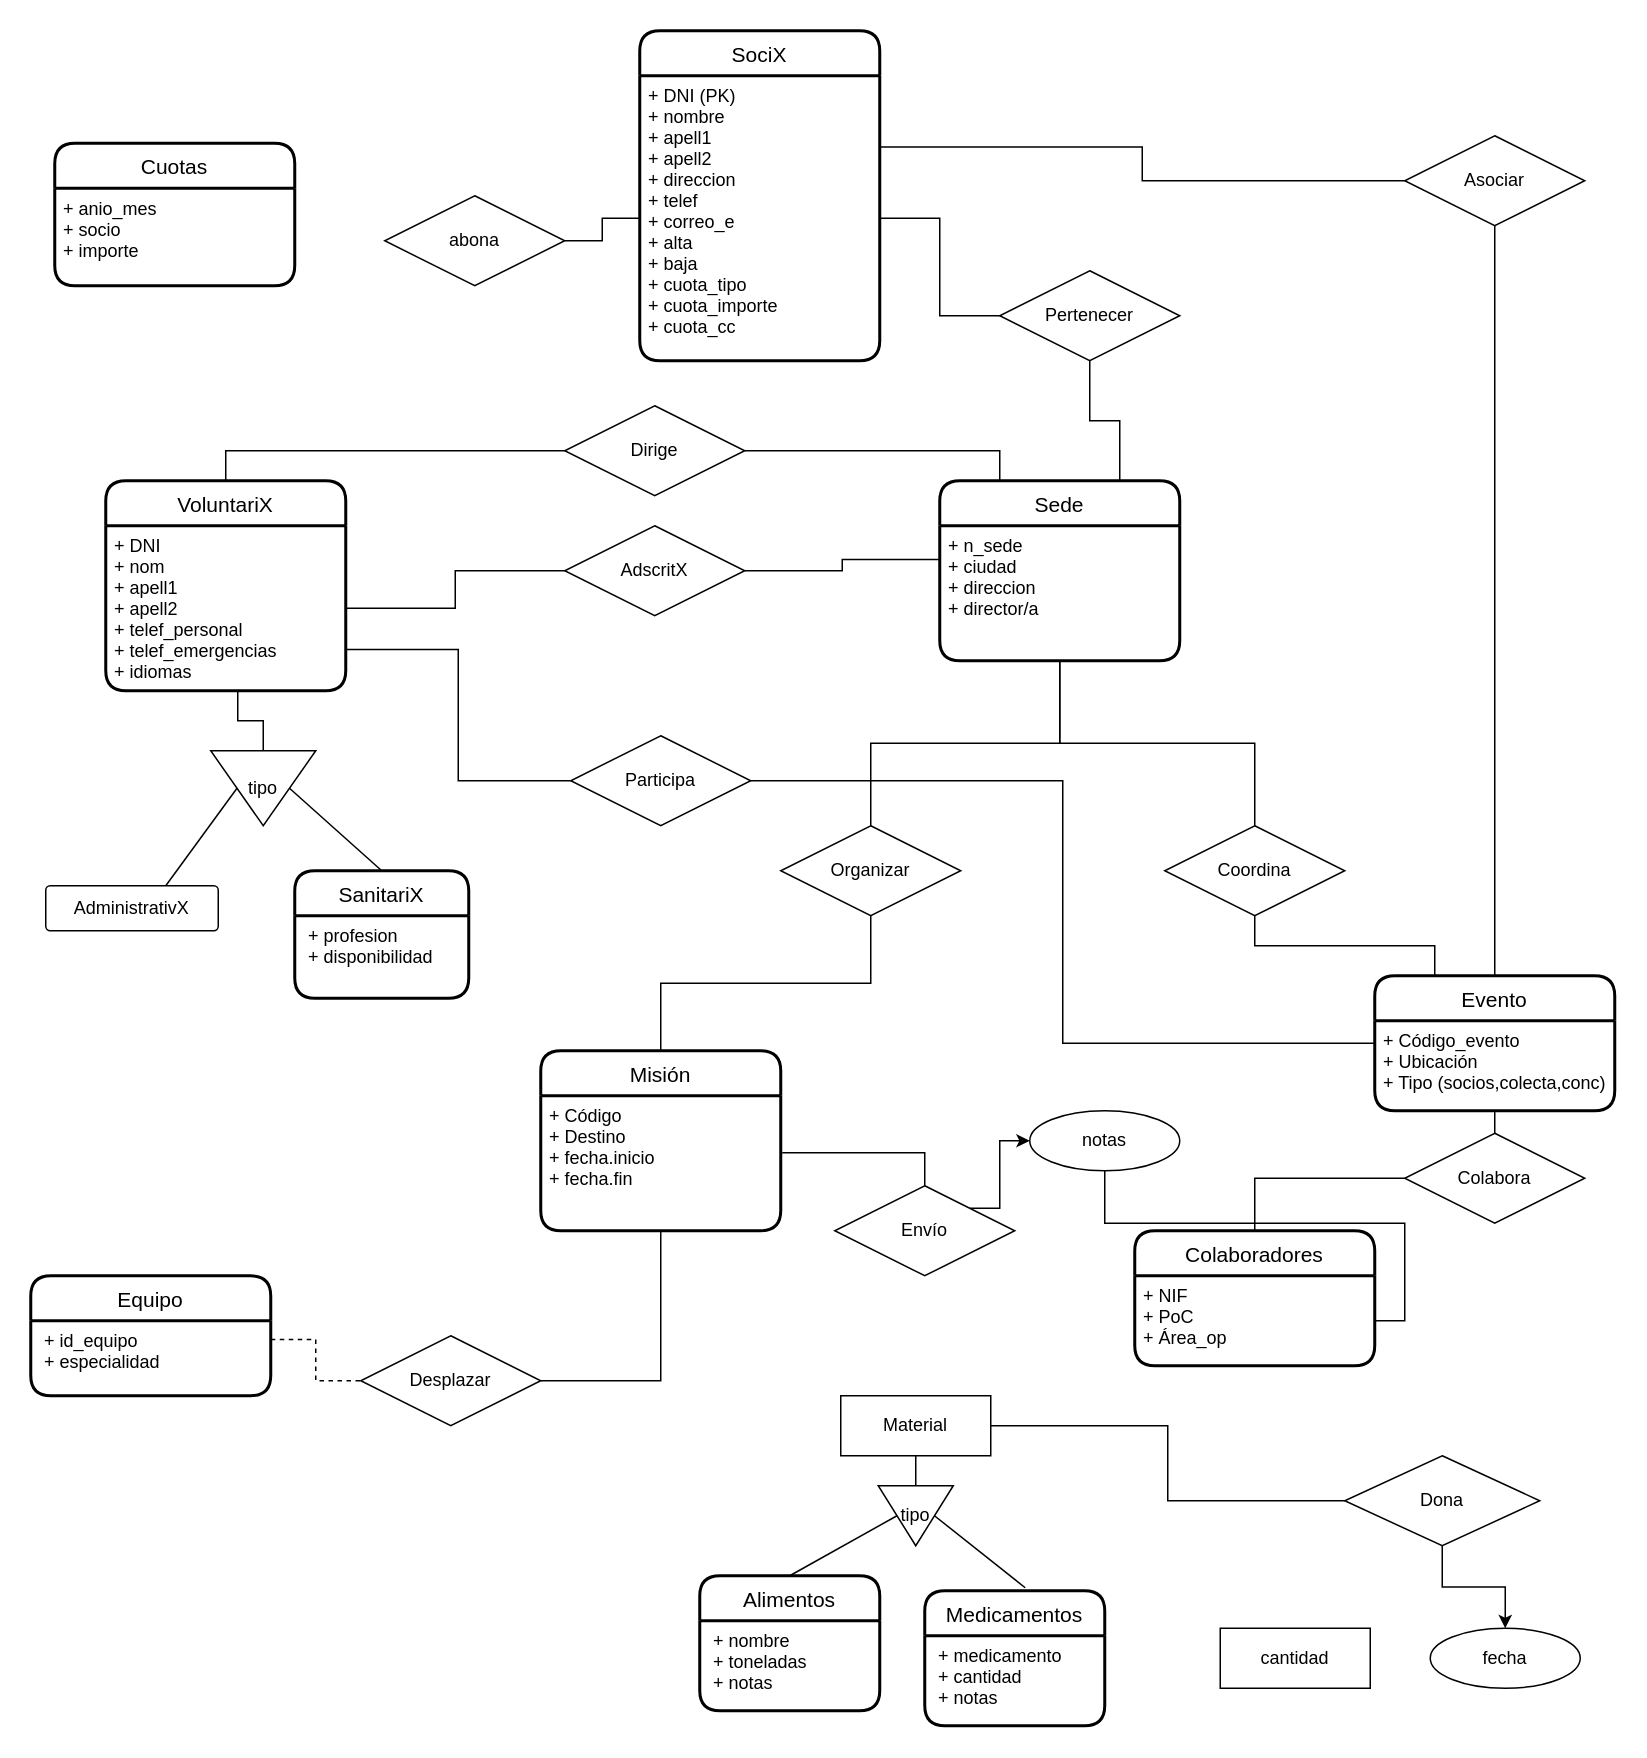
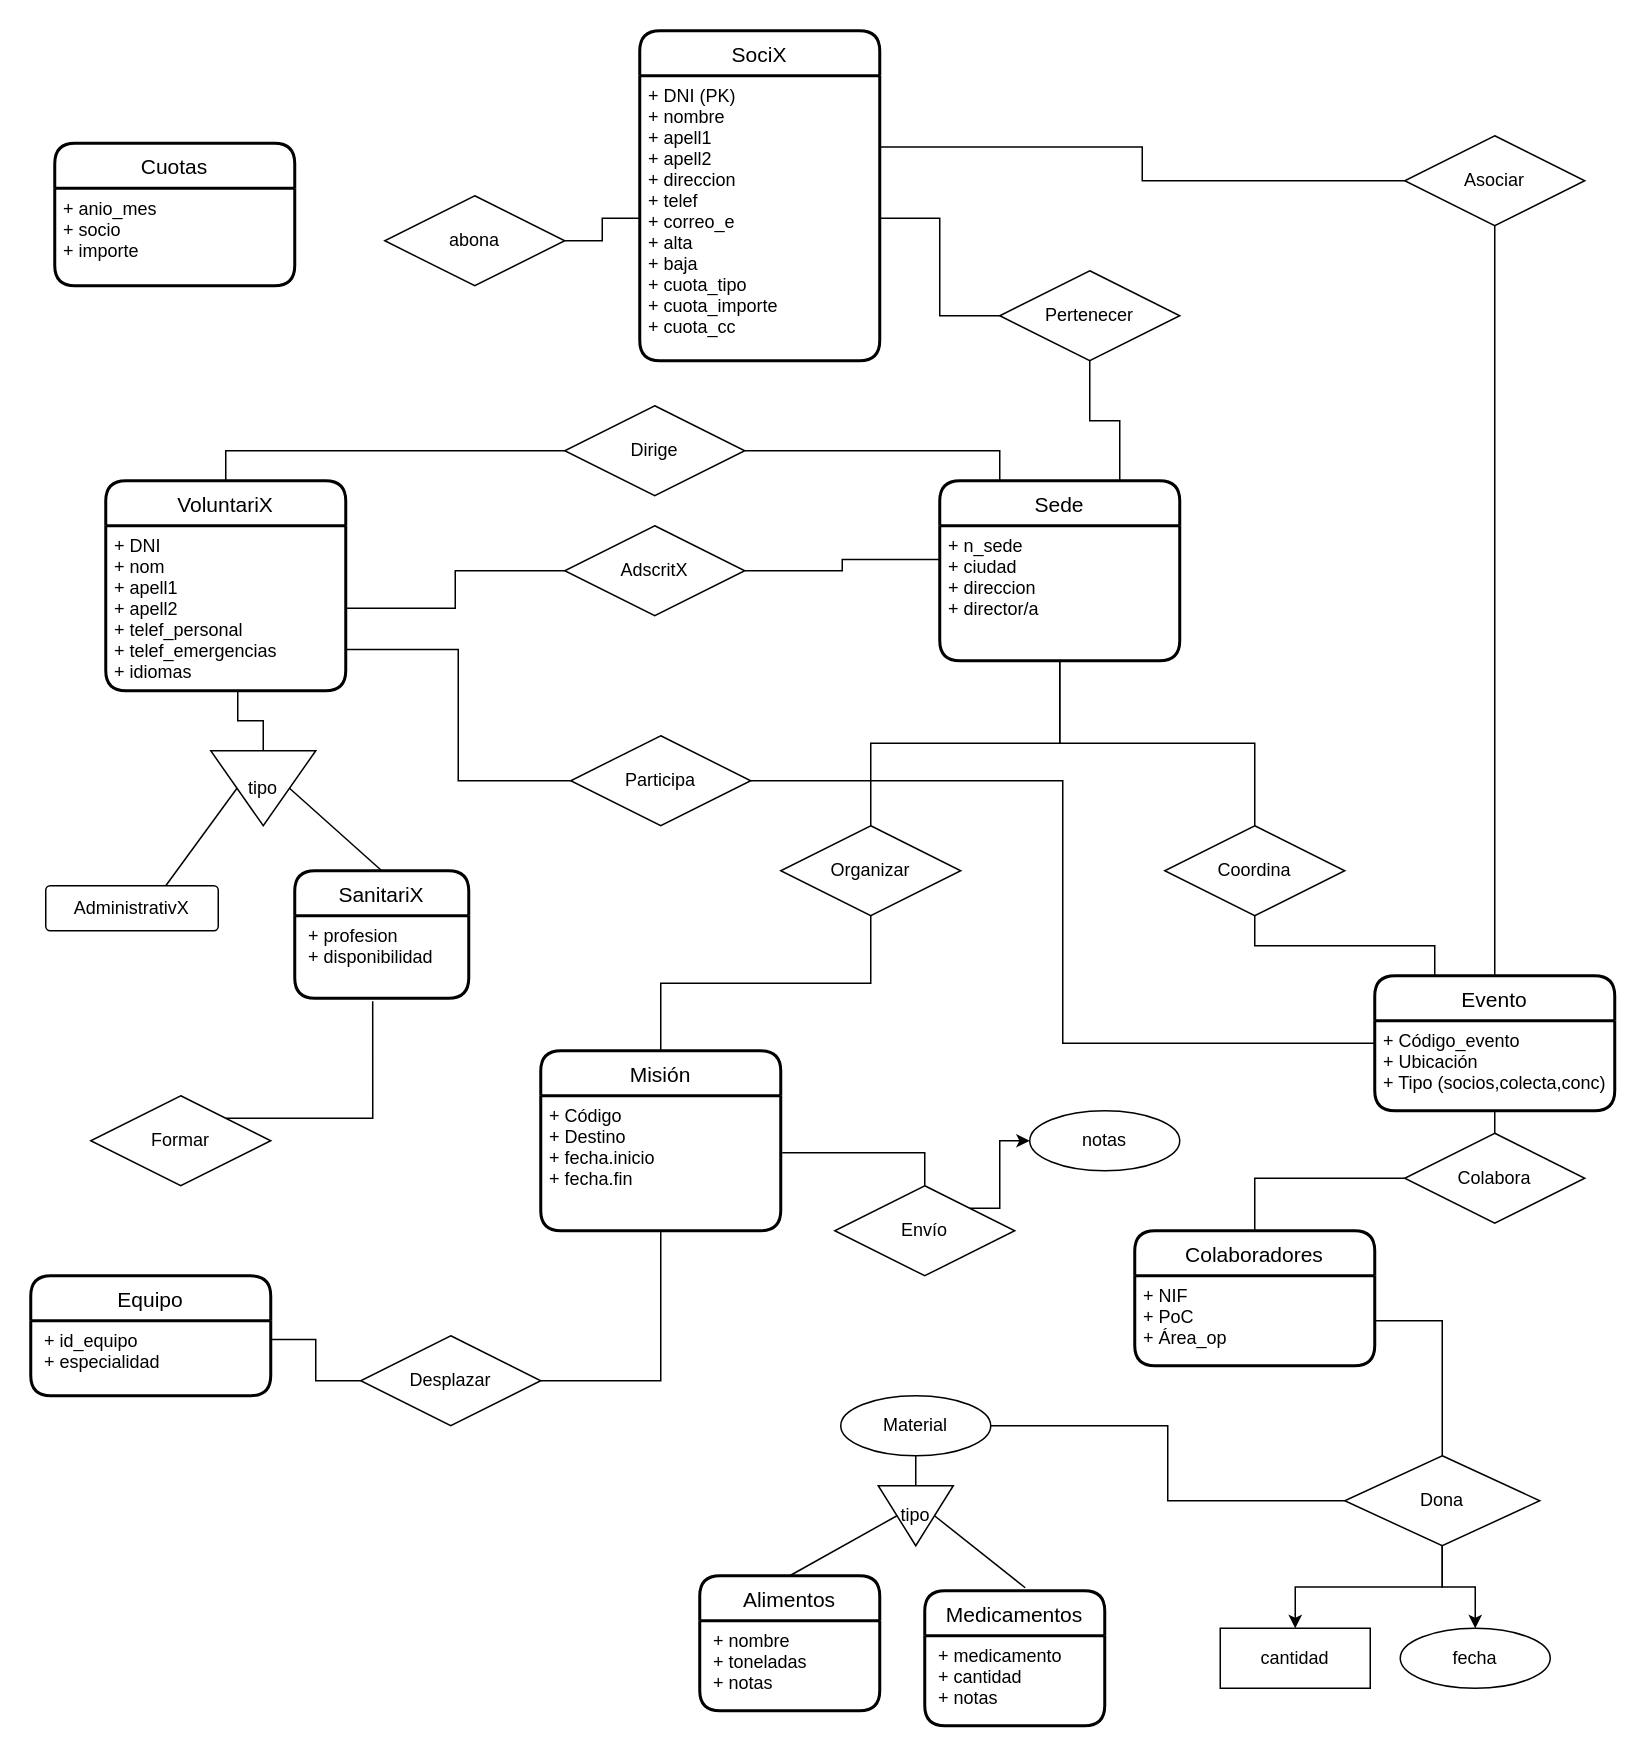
edge "+ profesion + disponibilidad" -- "Formar": added
node "Formar": added
edge "notas" -- "+ NIF + PoC + Área_op": now "Dona" -- "+ NIF + PoC + Área_op"
edge "+ id_equipo + especialidad" -- "Desplazar": style dashed -> solid
node "Material": shape rectangle -> ellipse
edge "Dona" -> "cantidad": added
node "fecha": moved (1505, 1658) -> (1475, 1658)
